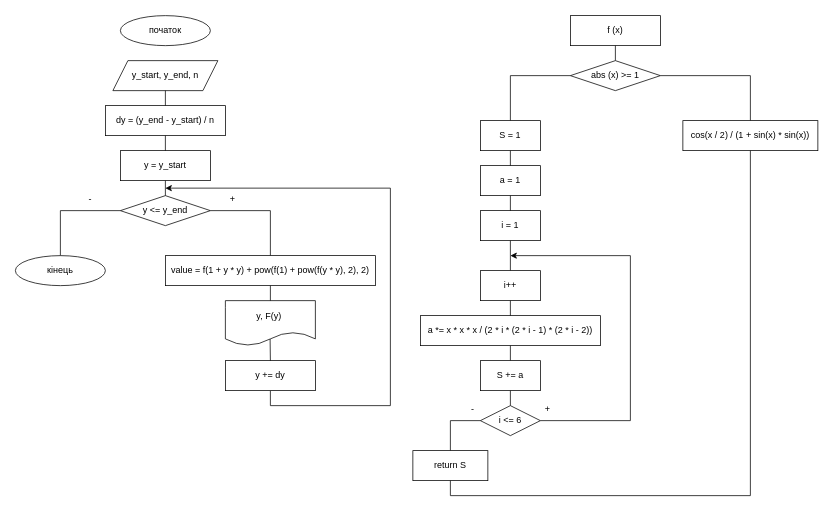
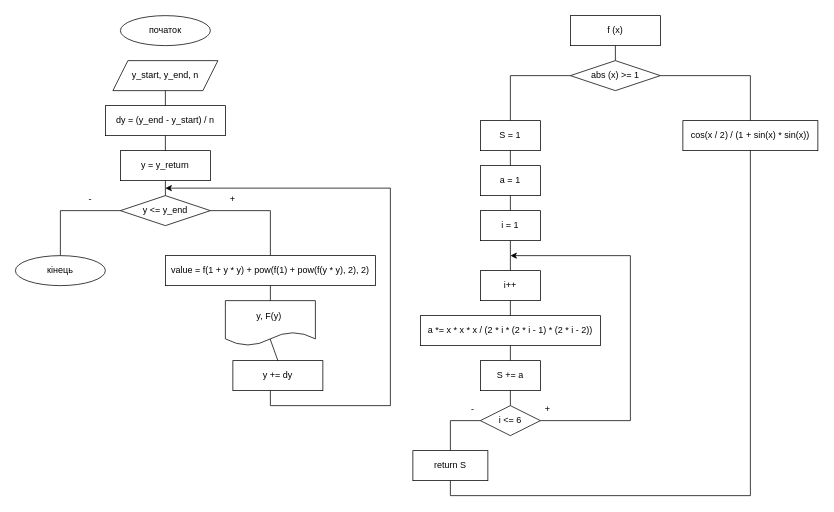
node "y = y_start": label "y = y_start" -> "y = y_return"
node "y += dy": moved (270, 375) -> (278, 375)
